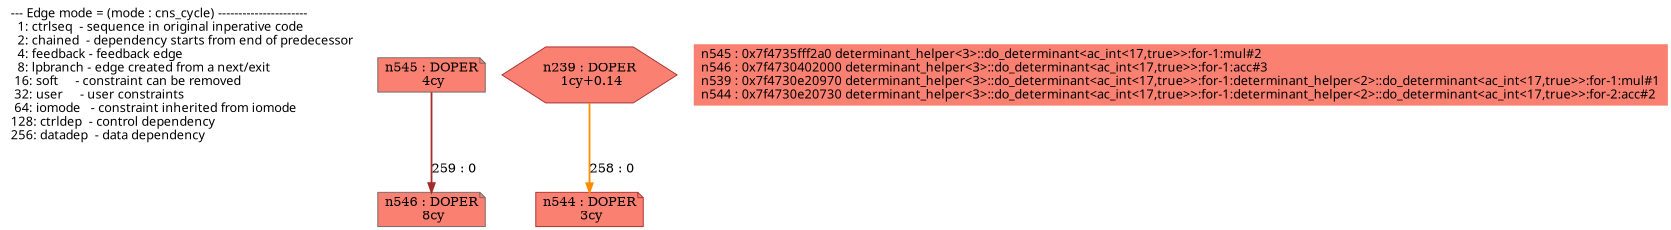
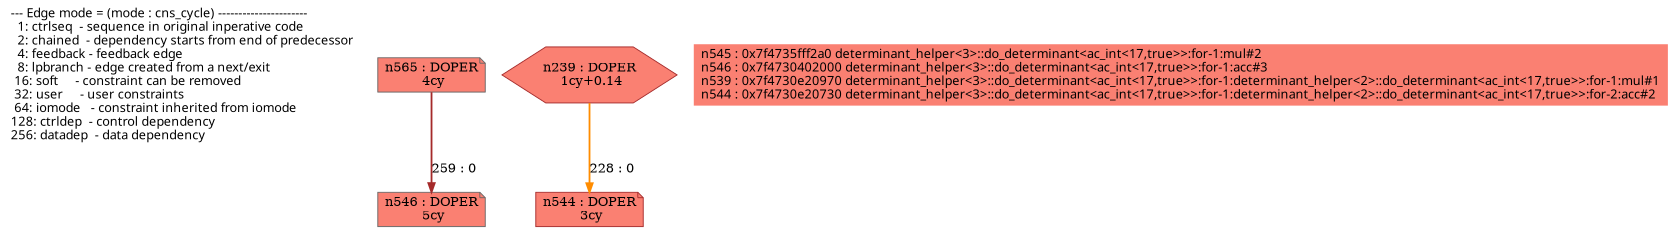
node "n545 : DOPER 4cy": label "n545 : DOPER 4cy" -> "n565 : DOPER 4cy"
edge "n239 : DOPER 1cy+0.14" -> "n544 : DOPER 3cy": label "258 : 0" -> "228 : 0"
node "n546 : DOPER 8cy": label "n546 : DOPER 8cy" -> "n546 : DOPER 5cy"
